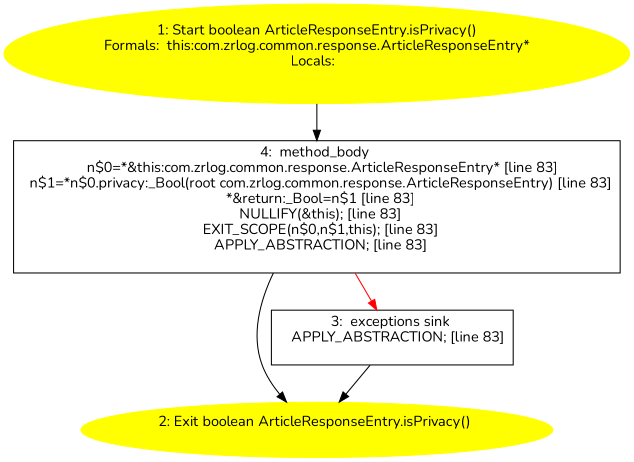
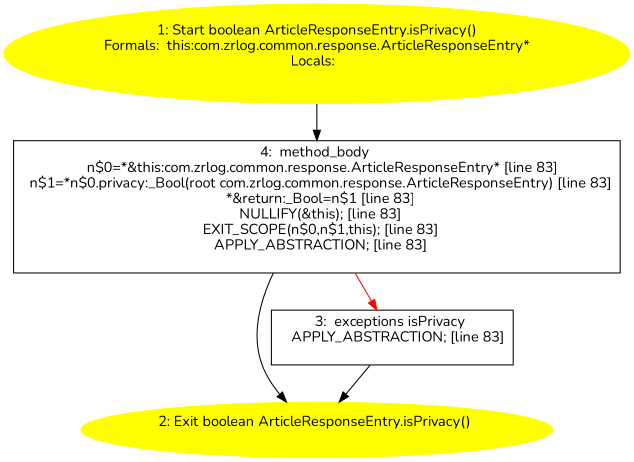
node "3:  exceptions sink APPLY_ABSTRACTION; [line 83]": label "3:  exceptions sink APPLY_ABSTRACTION; [line 83]" -> "3:  exceptions isPrivacy APPLY_ABSTRACTION; [line 83]"
